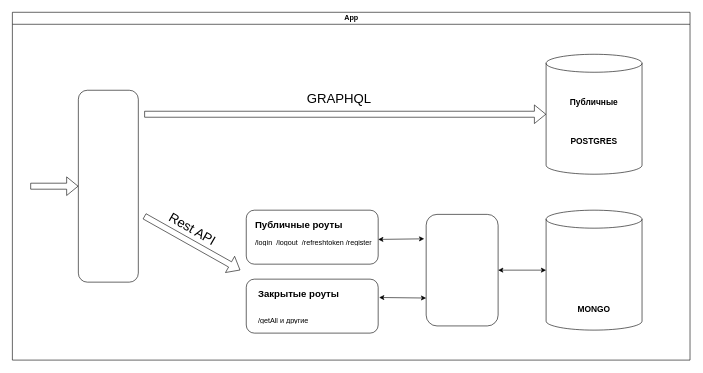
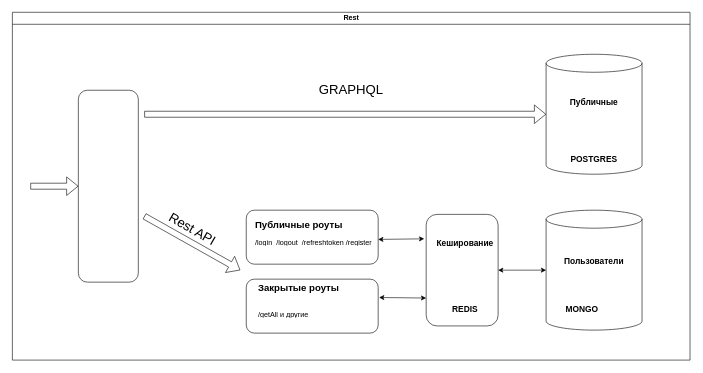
node "App": label "App" -> "Rest"
node "GRAPHQL": moved (339, 99) -> (351, 90)
node "POSTGRES": moved (594, 141) -> (594, 159)
node "Кеширование": added
node "Пользователи": added
node "Закрытые роуты/getAll и другие": moved (312, 306) -> (312, 300)
node "REDIS": added
node "MONGO": moved (594, 309) -> (582, 309)
